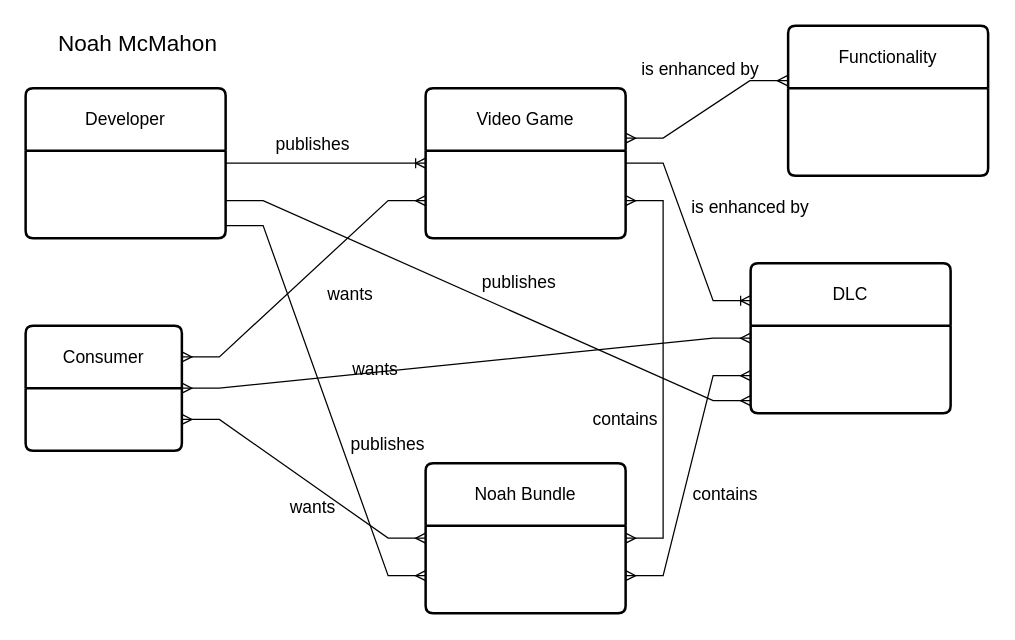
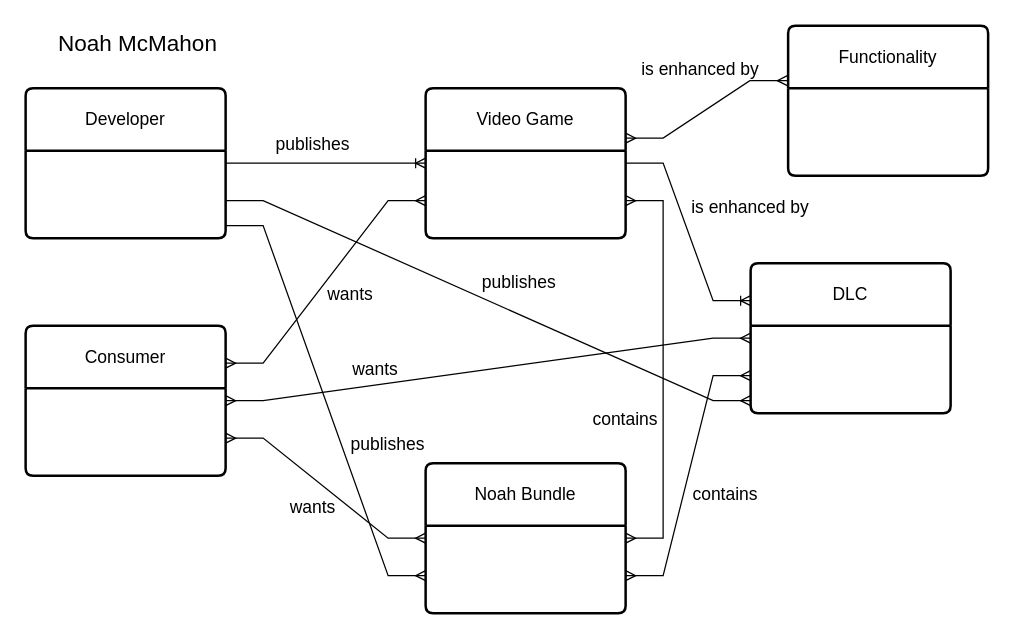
node "Consumer": size 156x125 -> 200x150
